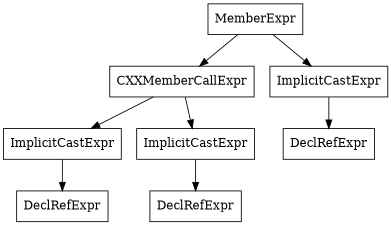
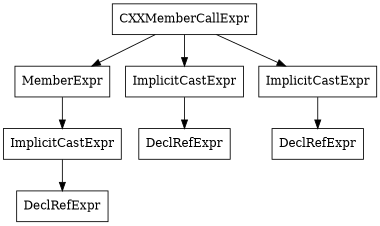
edge "MemberExpr" -> "CXXMemberCallExpr": reversed
